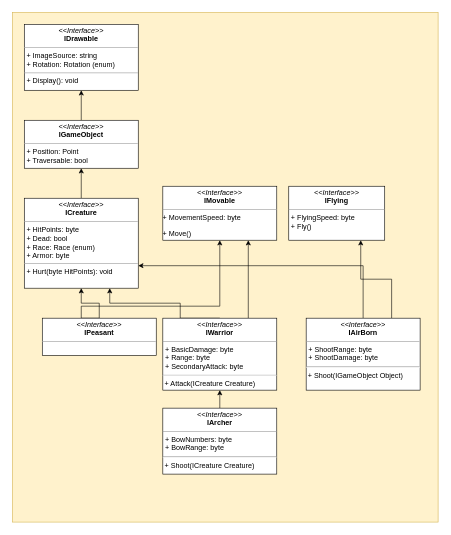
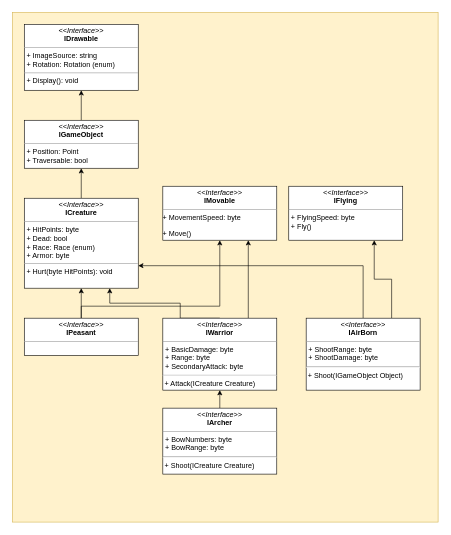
node "<<Interface>> IFlying + FlyingSpeed: byte + Fly()": size 96x54 -> 114x54
node "<<Interface>> IPeasant": moved (99, 337) -> (81, 337)
